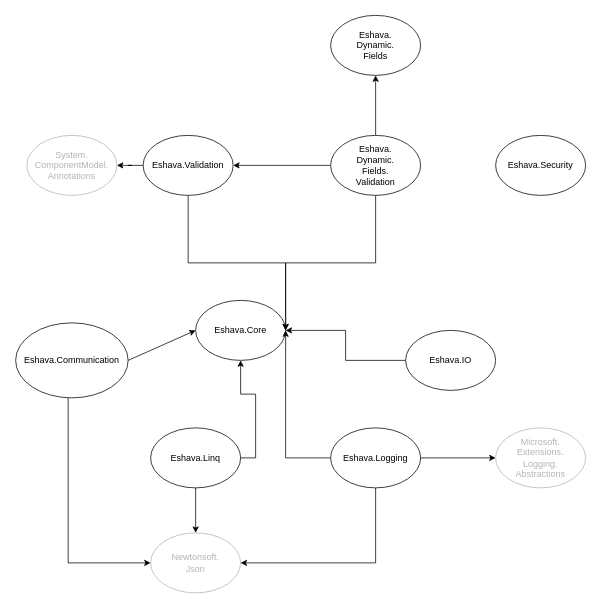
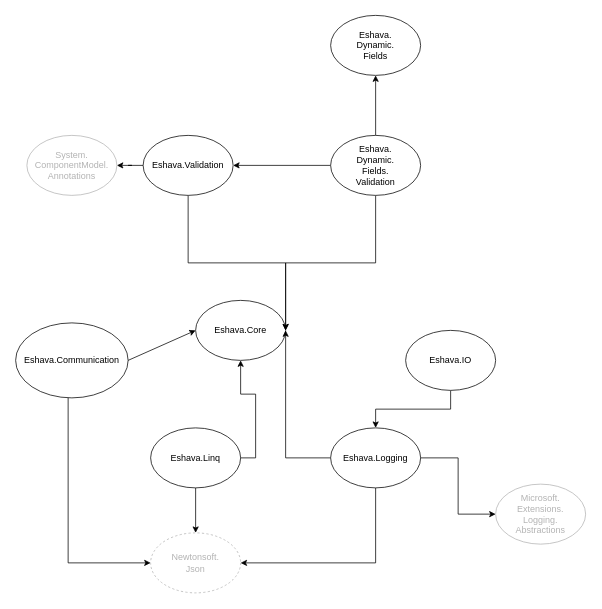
node "Eshava.Security": removed
edge "Eshava.IO" -> "Eshava.Core": now "Eshava.IO" -> "Eshava.Logging"
node "Microsoft. Extensions. Logging. Abstractions": moved (540, 458) -> (540, 514)
node "Newtonsoft. Json": style solid -> dashed
